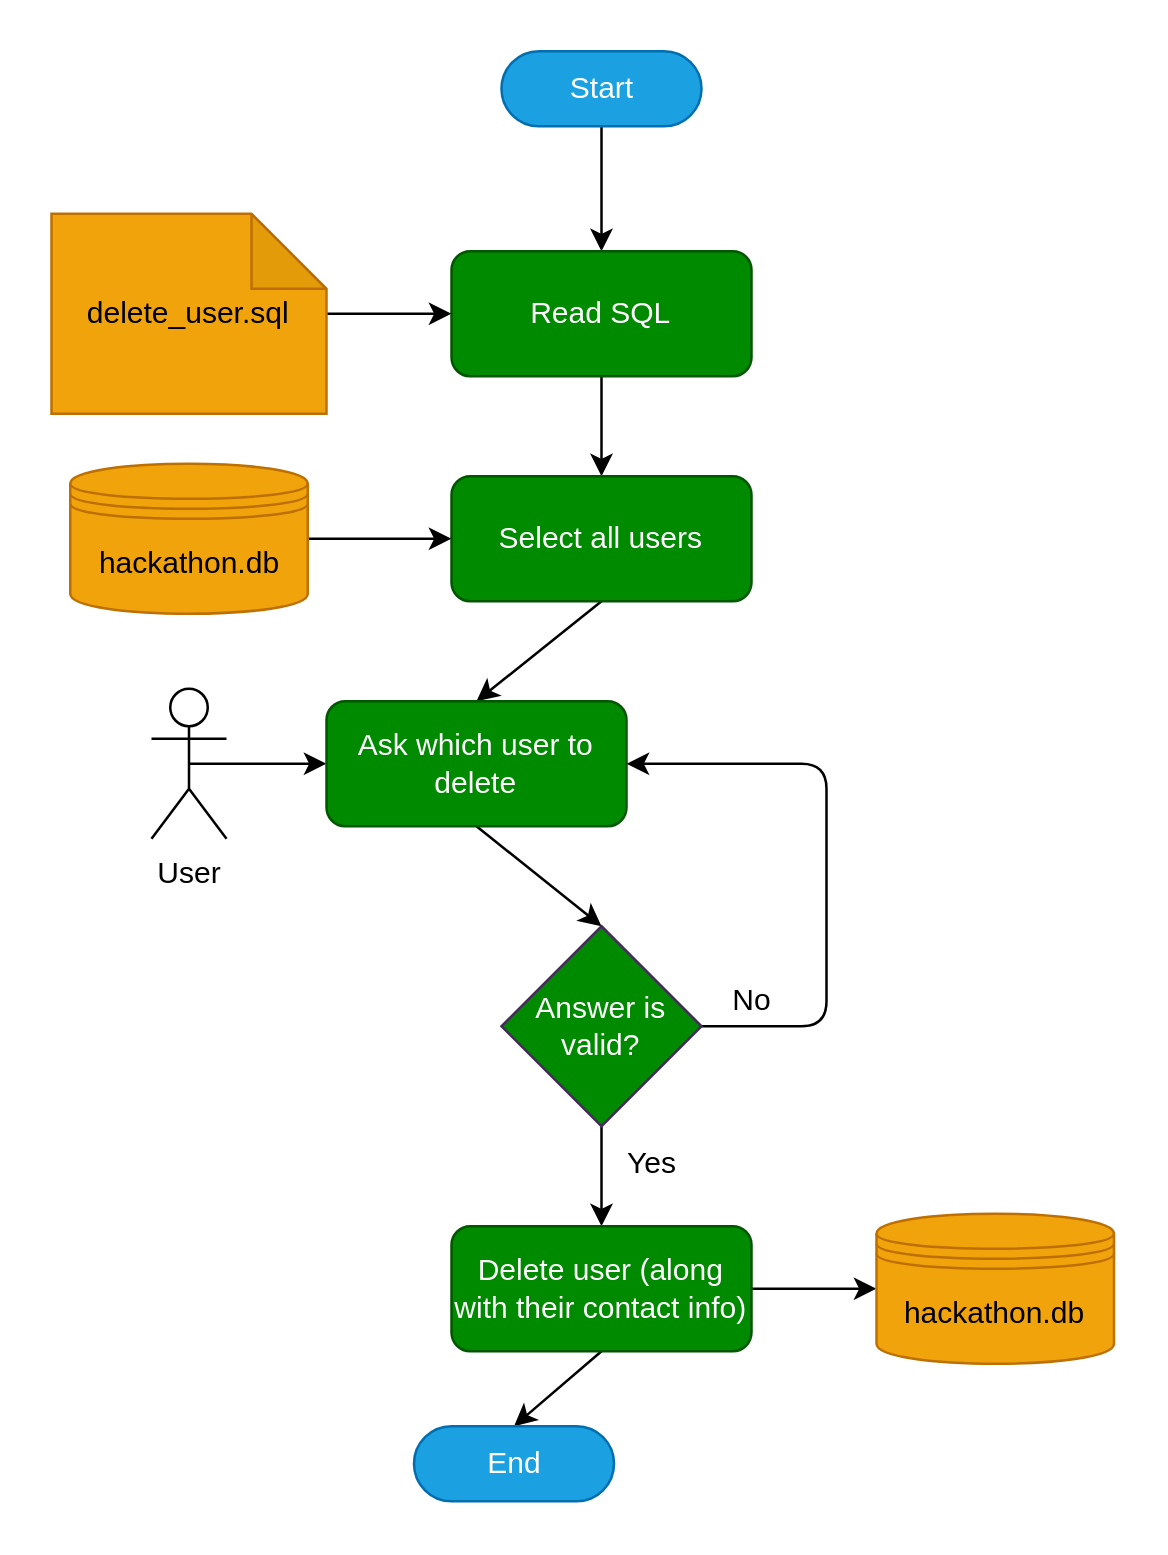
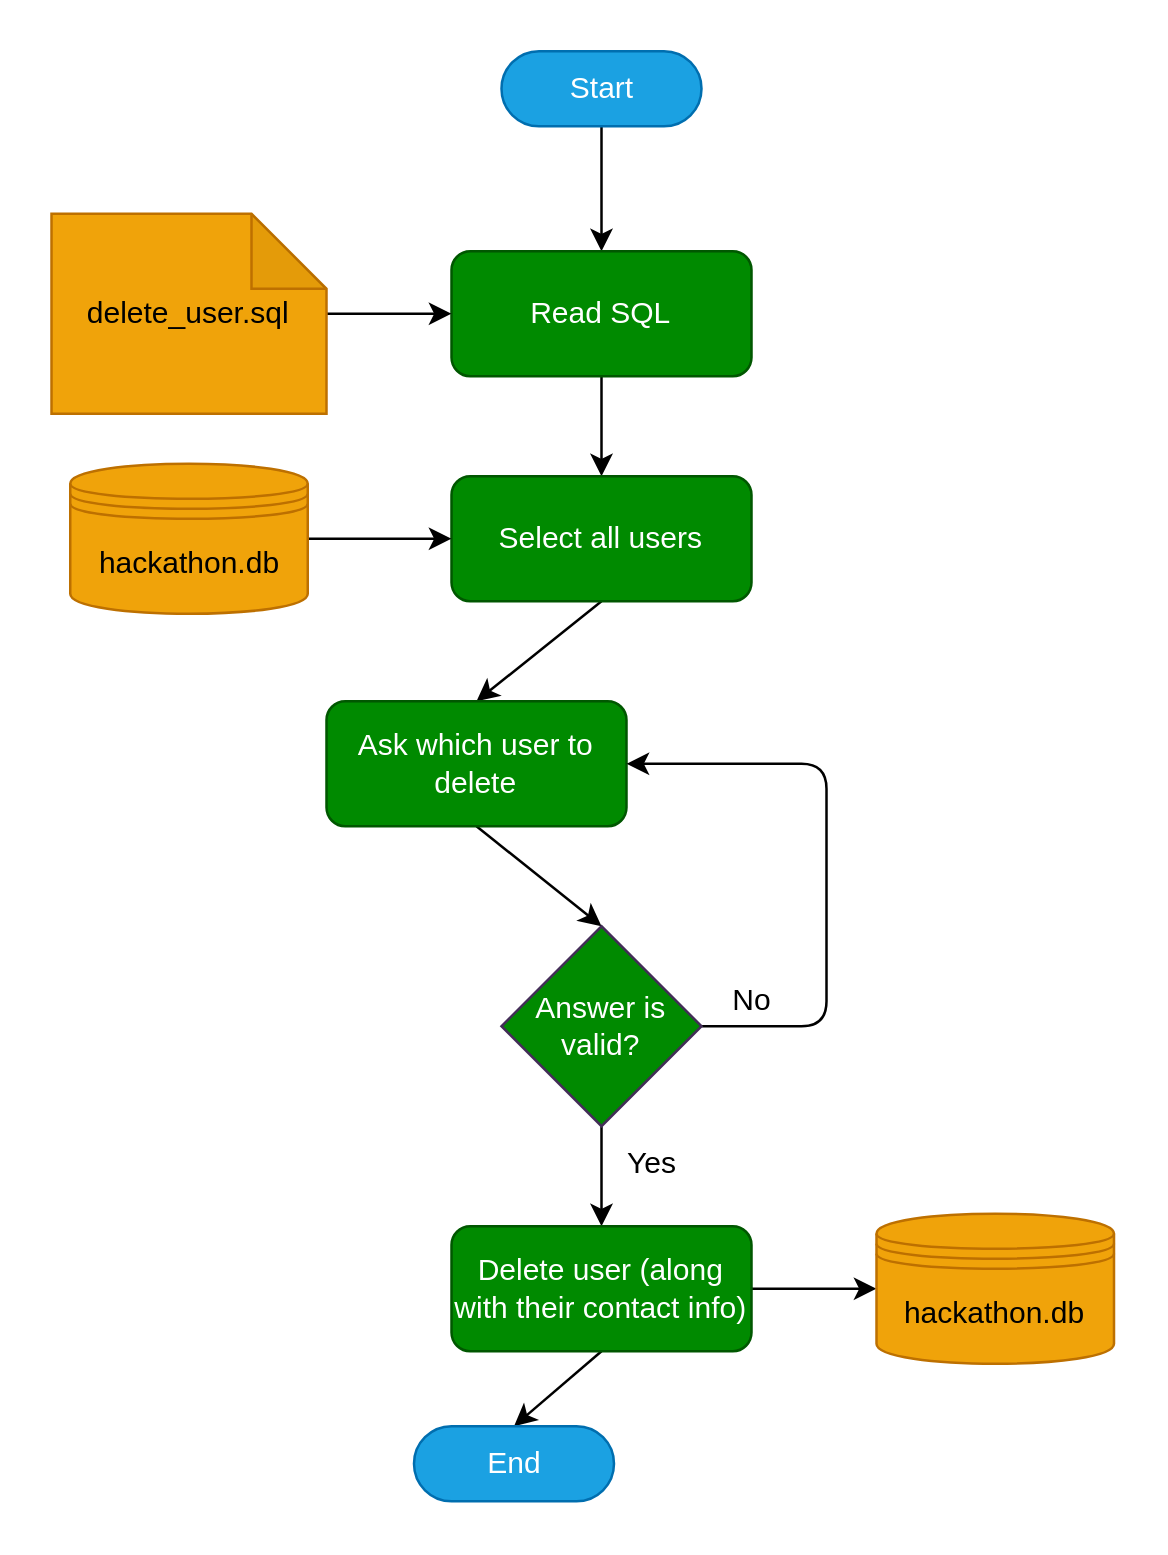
node "User": removed
edge "User" -> "Ask which user to delete": removed
